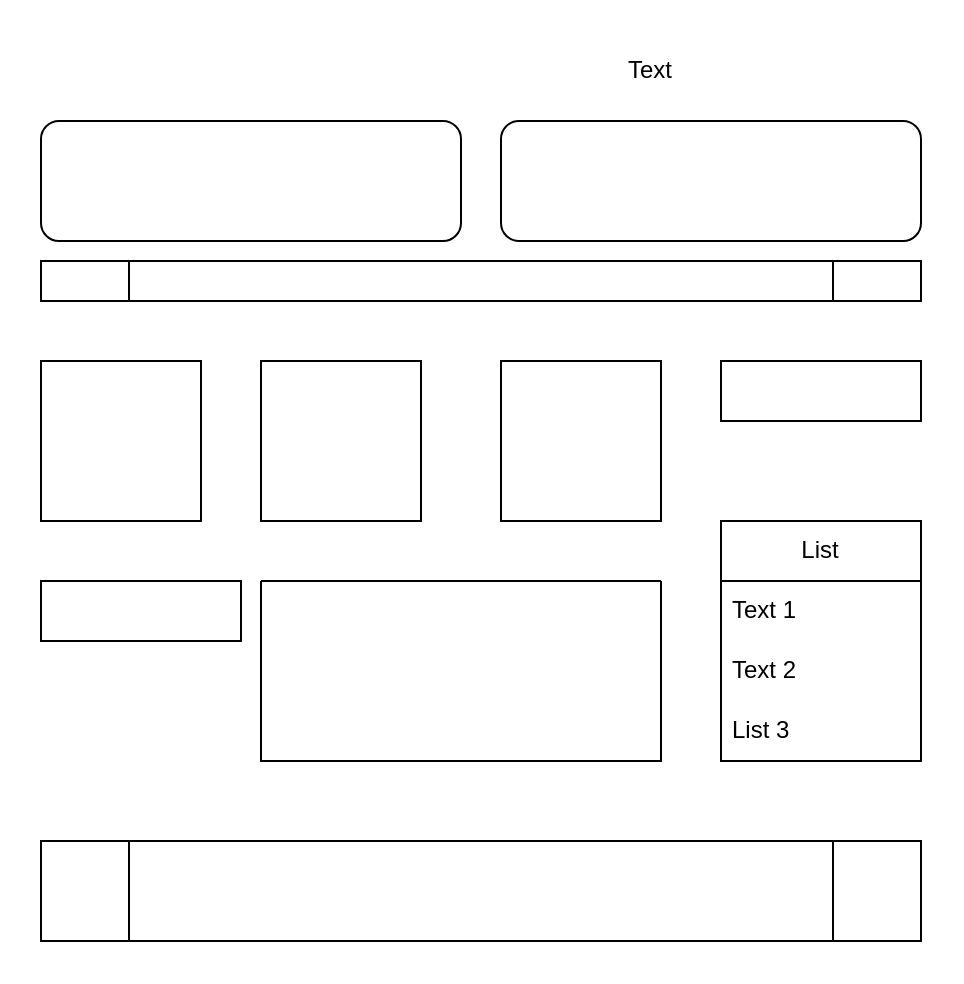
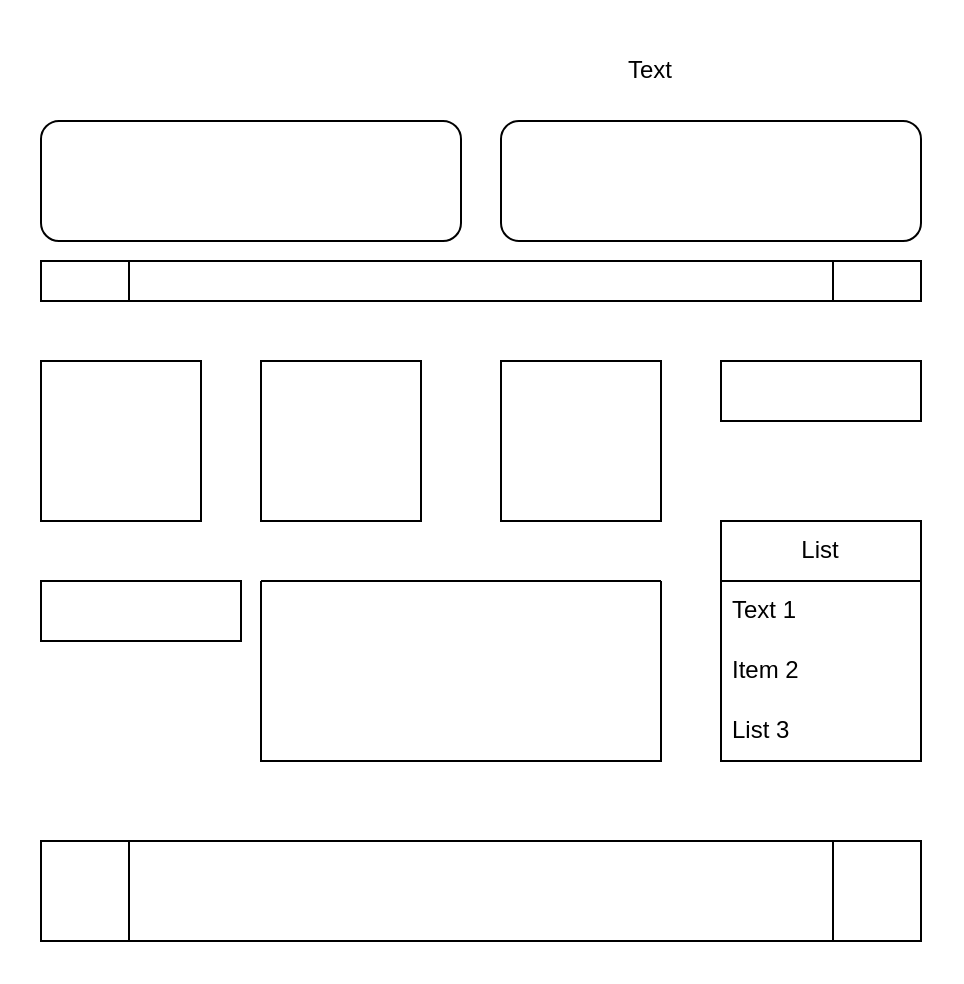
node "Text 2": label "Text 2" -> "Item 2"
